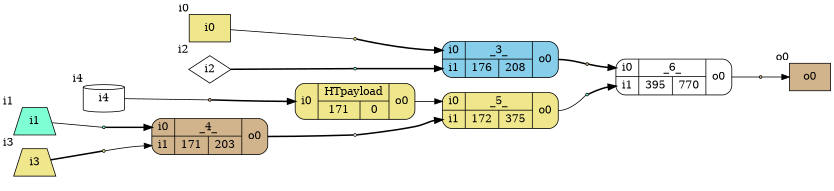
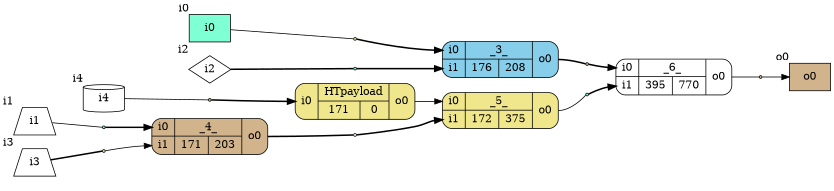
node "i0 i0": fillcolor khaki -> aquamarine
node "i1 i1": fillcolor aquamarine -> white
node "i3 i3": fillcolor khaki -> white
